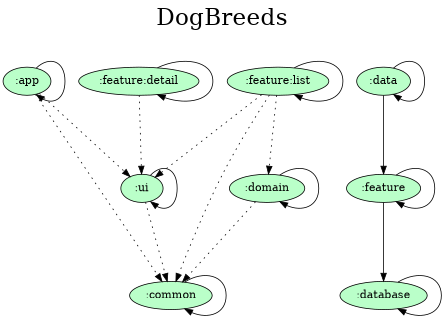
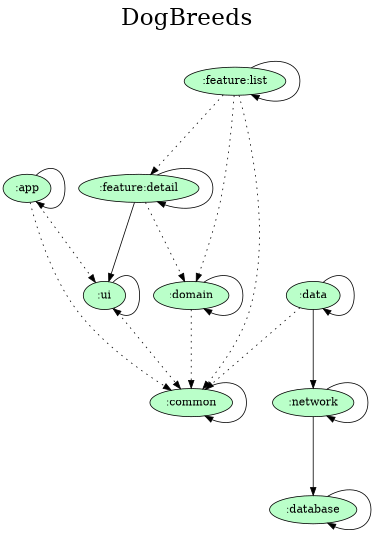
edge ":feature:detail" -> ":ui": style dotted -> solid
edge ":feature:list" -> ":ui": now ":feature:list" -> ":feature:detail"
node ":feature": label ":feature" -> ":network"
edge ":feature:detail" -> ":domain": added
edge ":data" -> ":common": added
